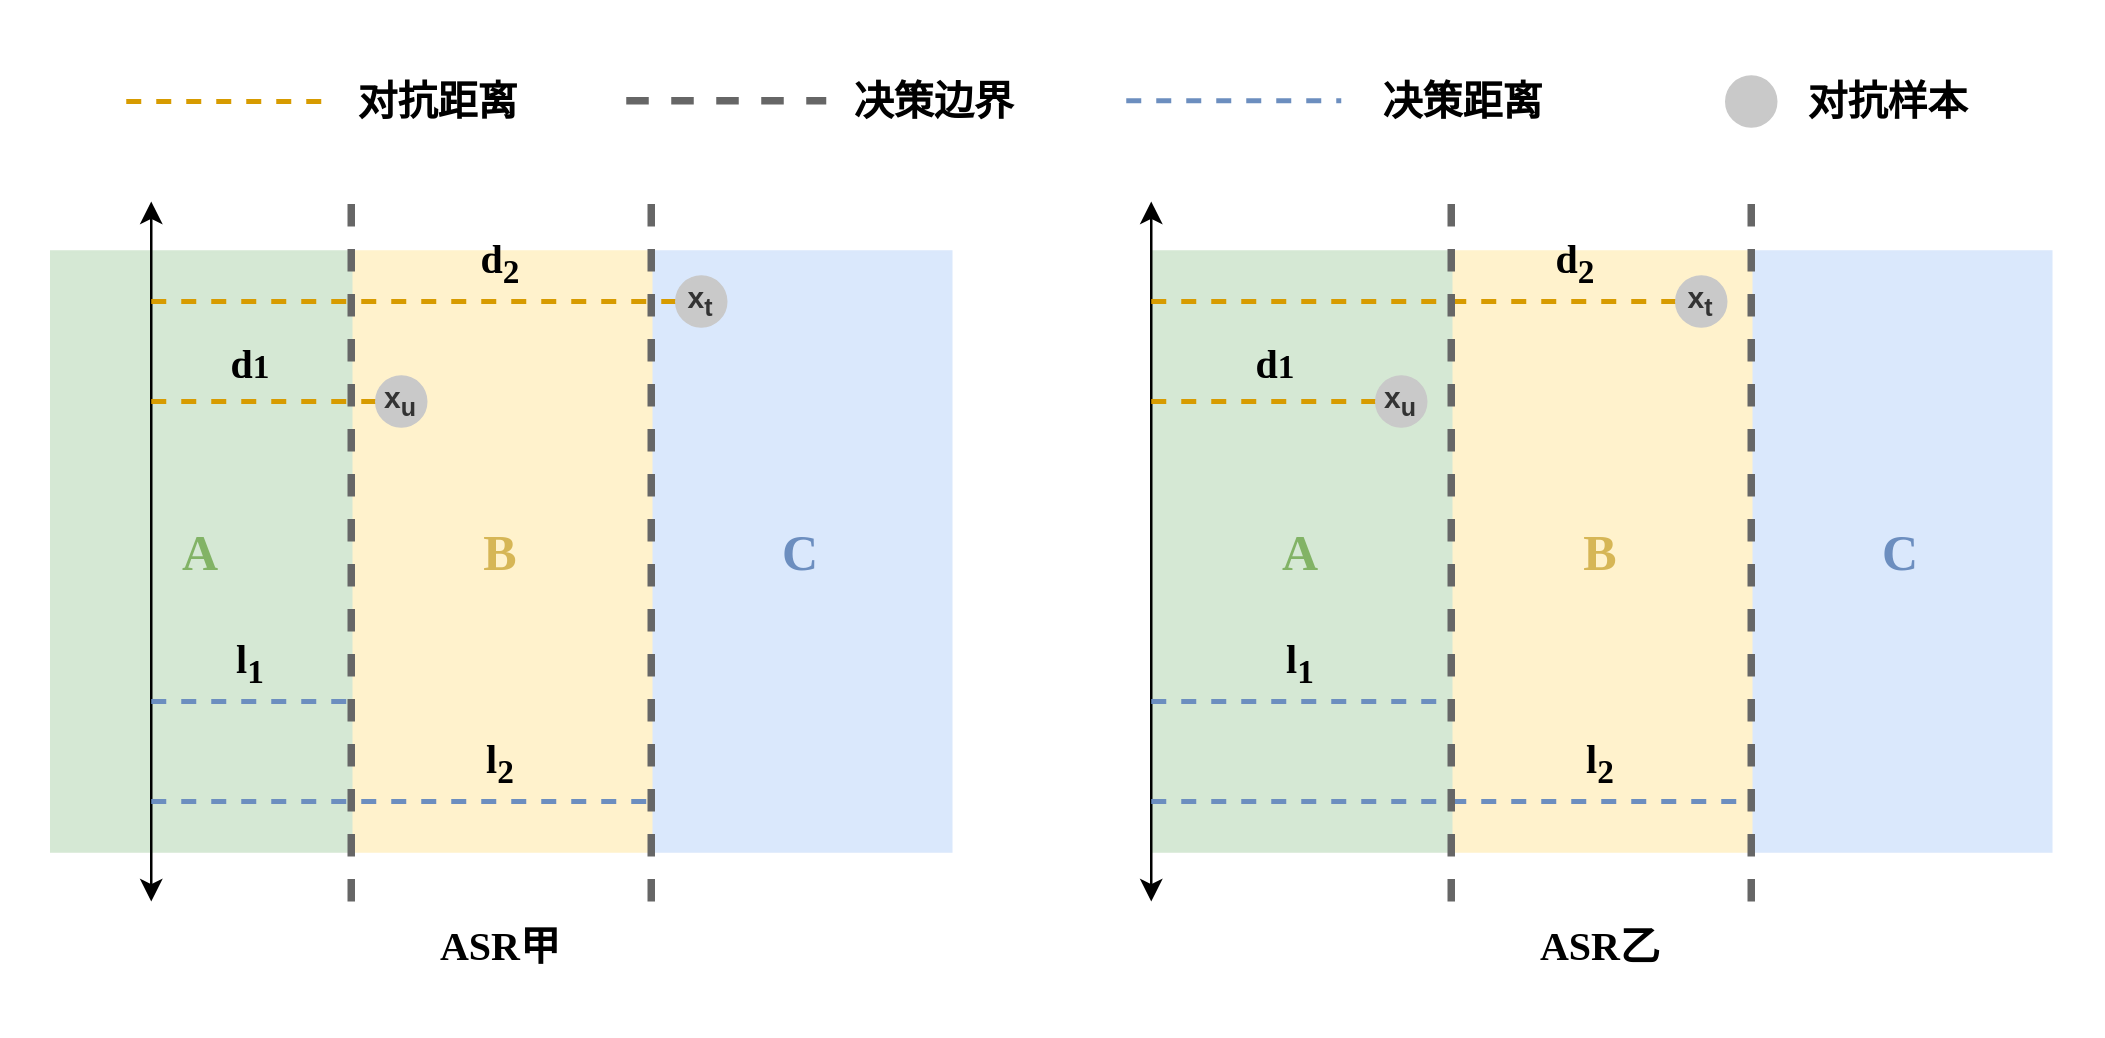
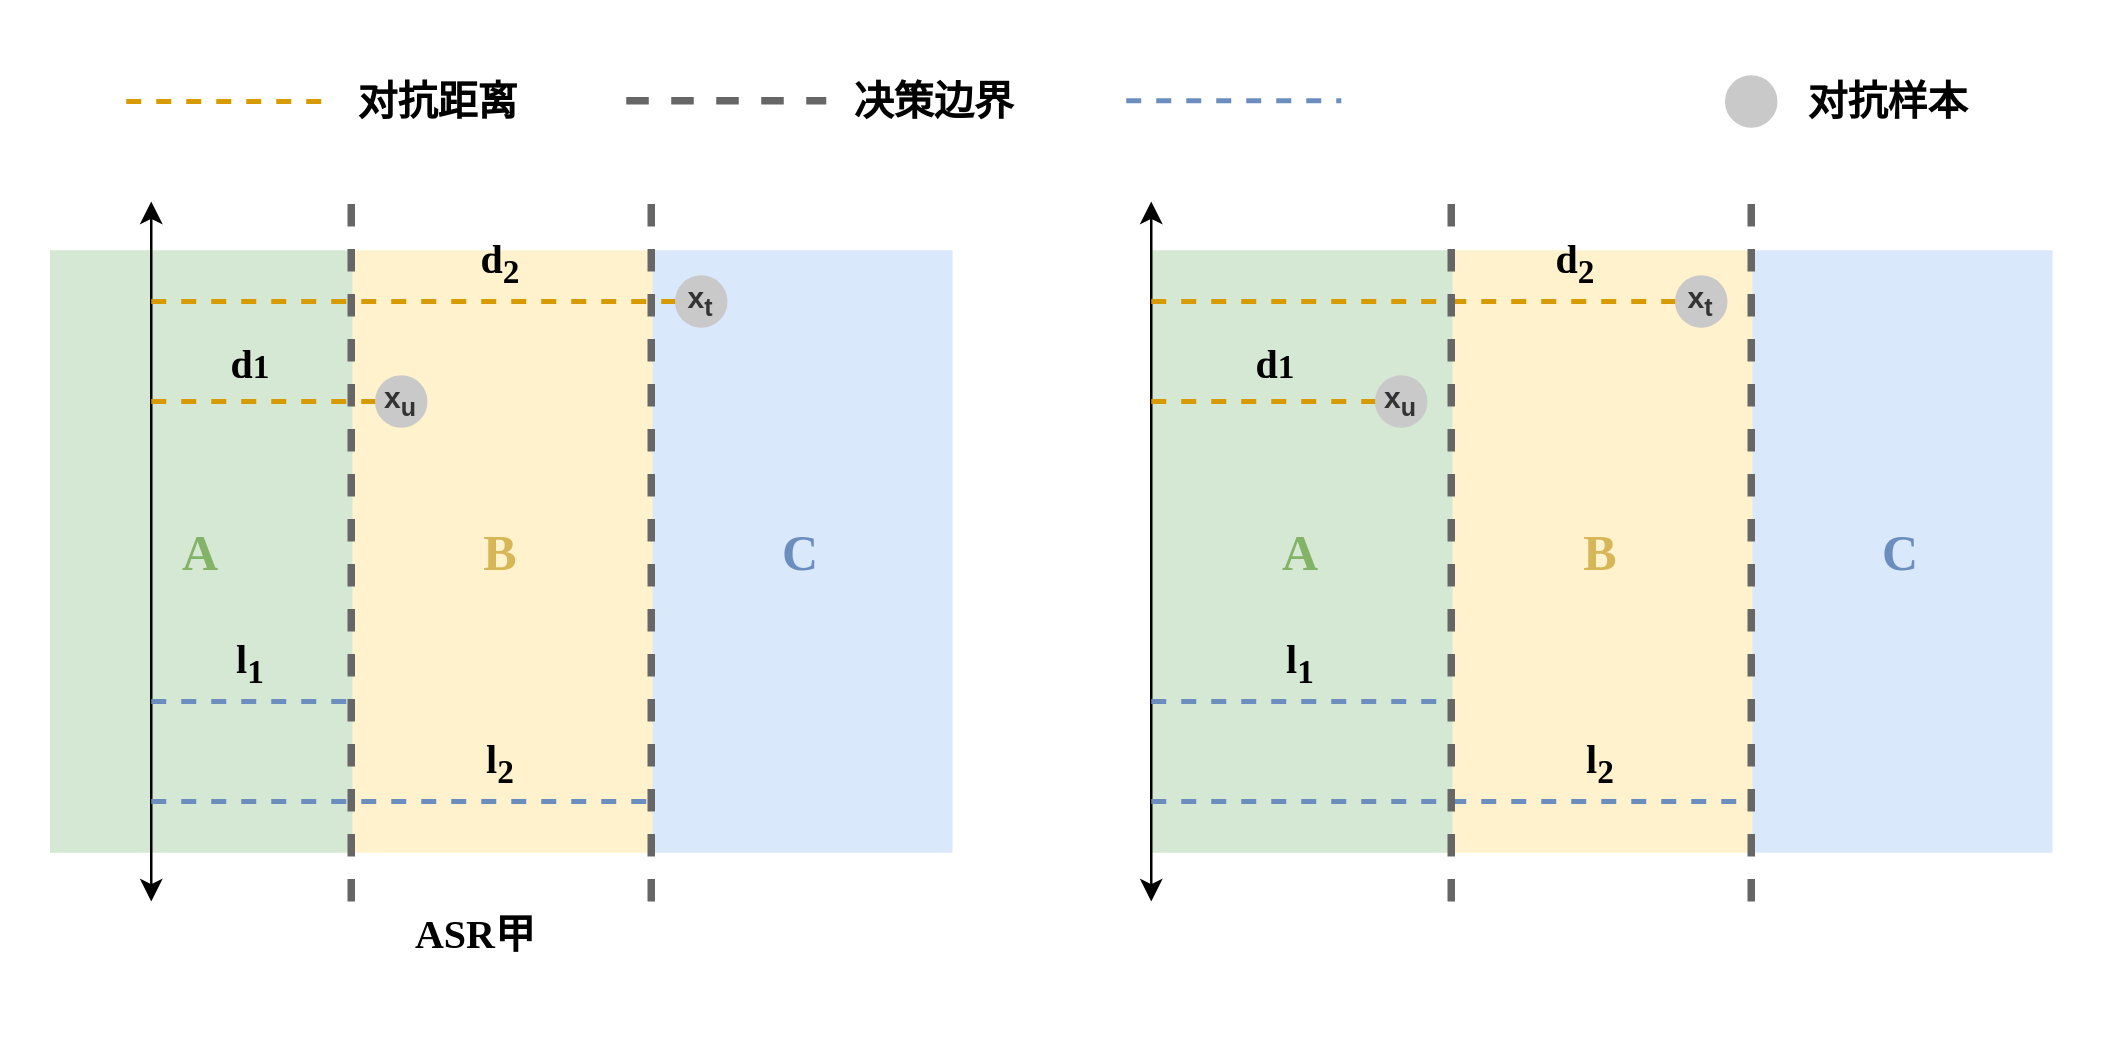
node "决策距离": removed
node "ASR甲": moved (501, 946) -> (476, 934)
node "ASR乙": removed
